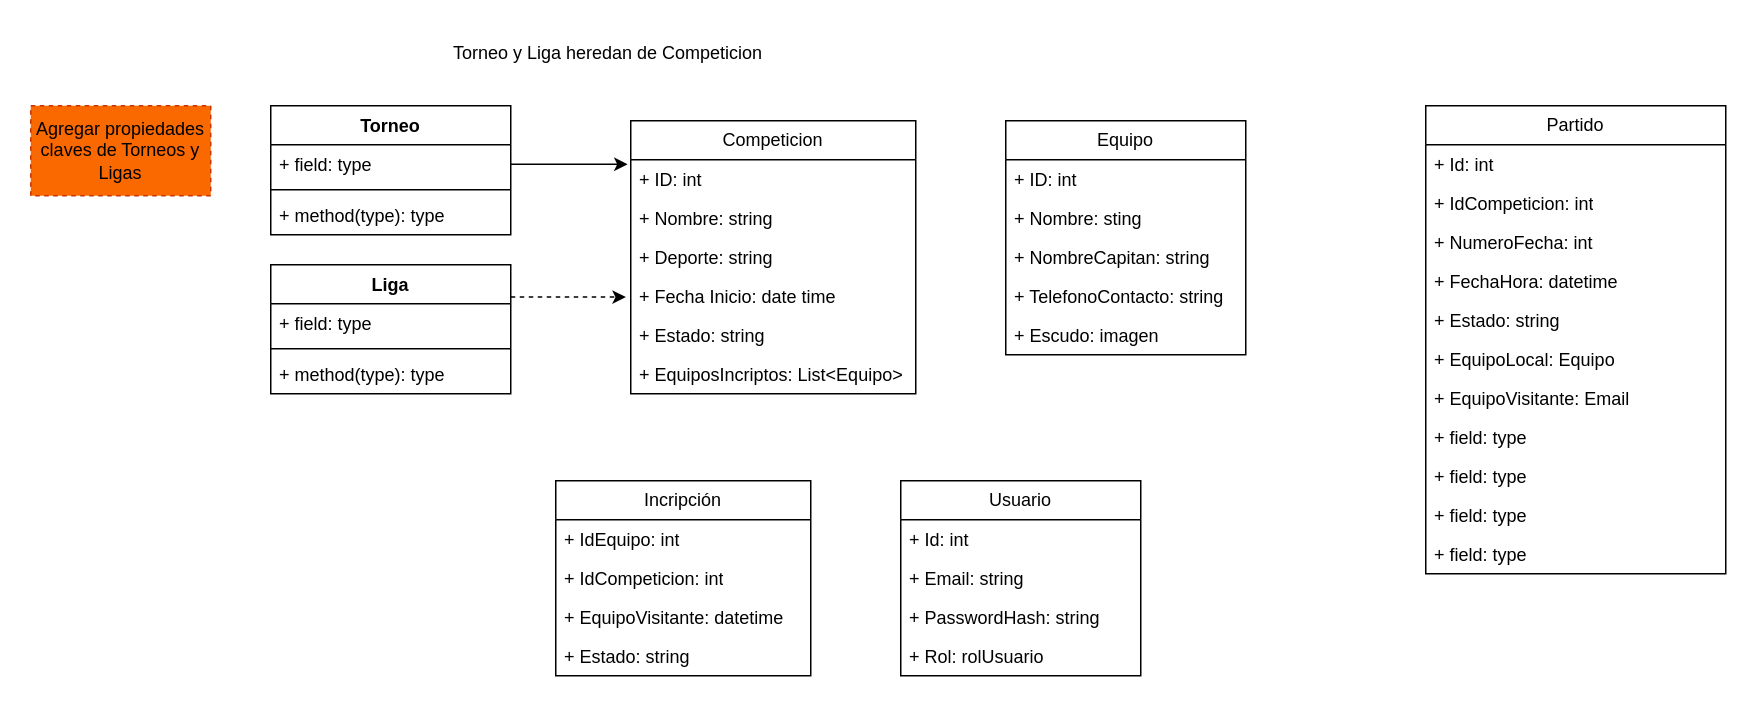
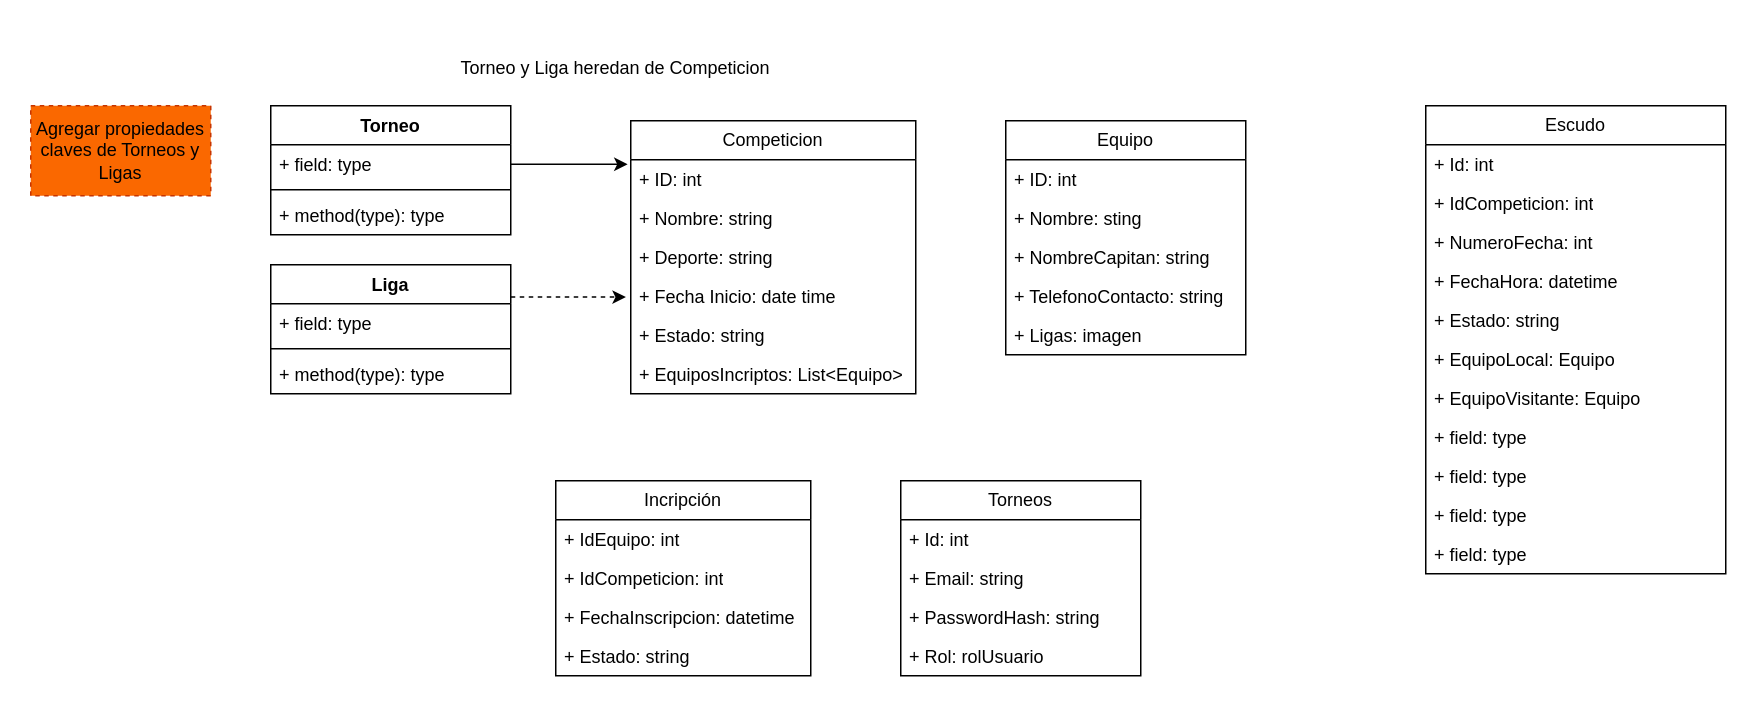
node "Torneo y Liga heredan de Competicion": moved (608, 53) -> (616, 68)
node "Partido": label "Partido" -> "Escudo"
node "+ Escudo: imagen": label "+ Escudo: imagen" -> "+ Ligas: imagen"
node "+ EquipoVisitante: Email": label "+ EquipoVisitante: Email" -> "+ EquipoVisitante: Equipo"
node "Usuario": label "Usuario" -> "Torneos"
node "+ EquipoVisitante: datetime": label "+ EquipoVisitante: datetime" -> "+ FechaInscripcion: datetime"
